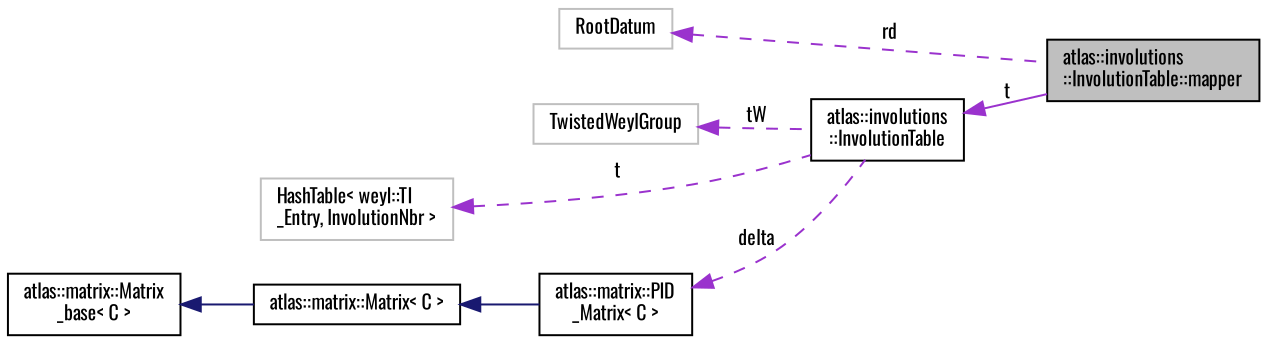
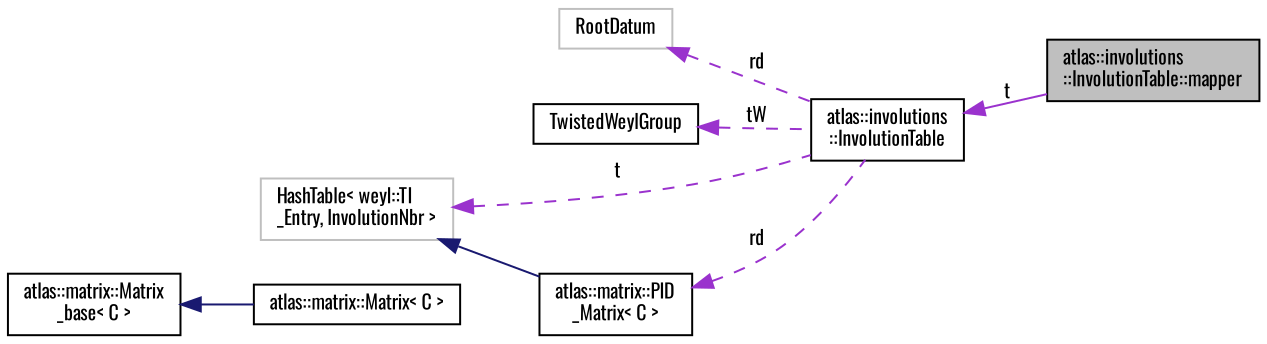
edge "atlas::involutions ::InvolutionTable::mapper" -> "RootDatum": now "atlas::involutions ::InvolutionTable" -> "RootDatum"
node "TwistedWeylGroup": color grey75 -> black
edge "atlas::involutions ::InvolutionTable" -> "atlas::matrix::PID _Matrix< C >": label " delta" -> " rd"
edge "atlas::matrix::PID _Matrix< C >" -> "atlas::matrix::Matrix< C >": now "atlas::matrix::PID _Matrix< C >" -> "HashTable< weyl::TI _Entry, InvolutionNbr >"
